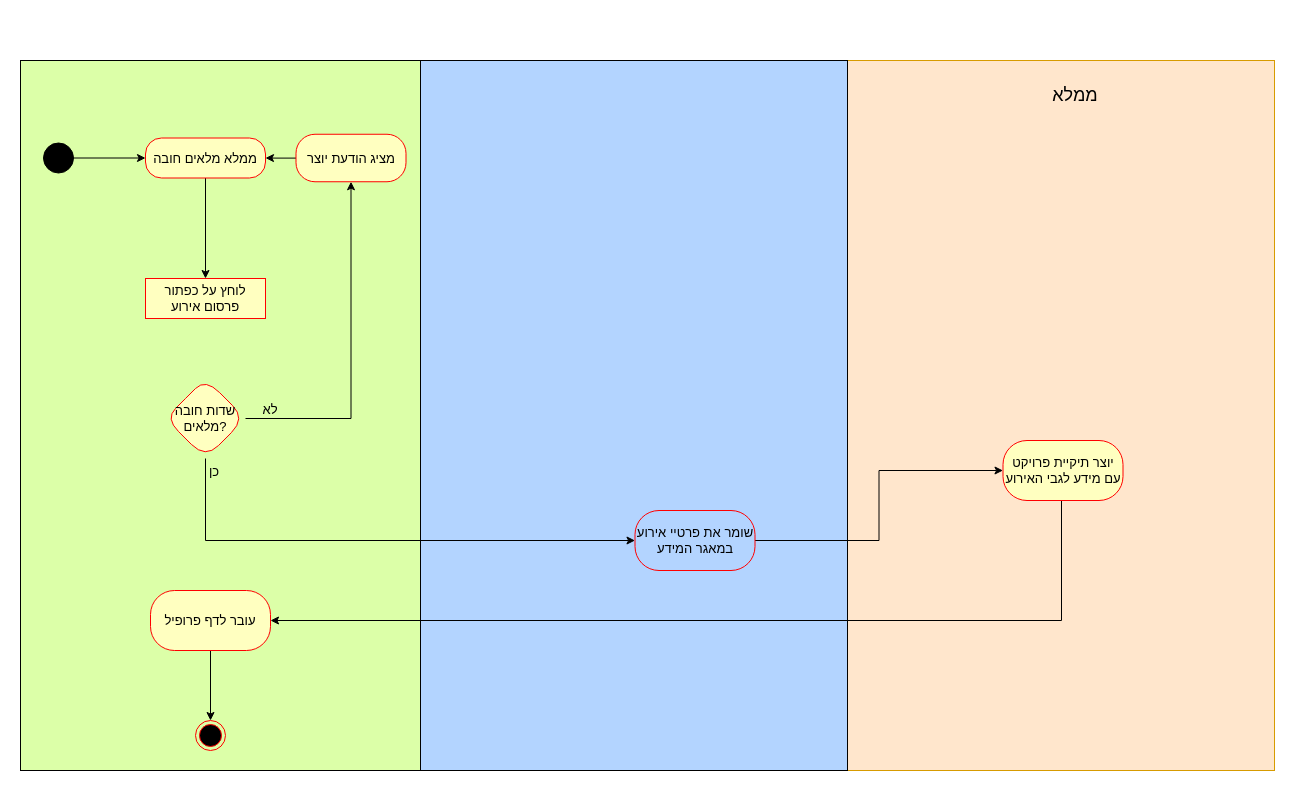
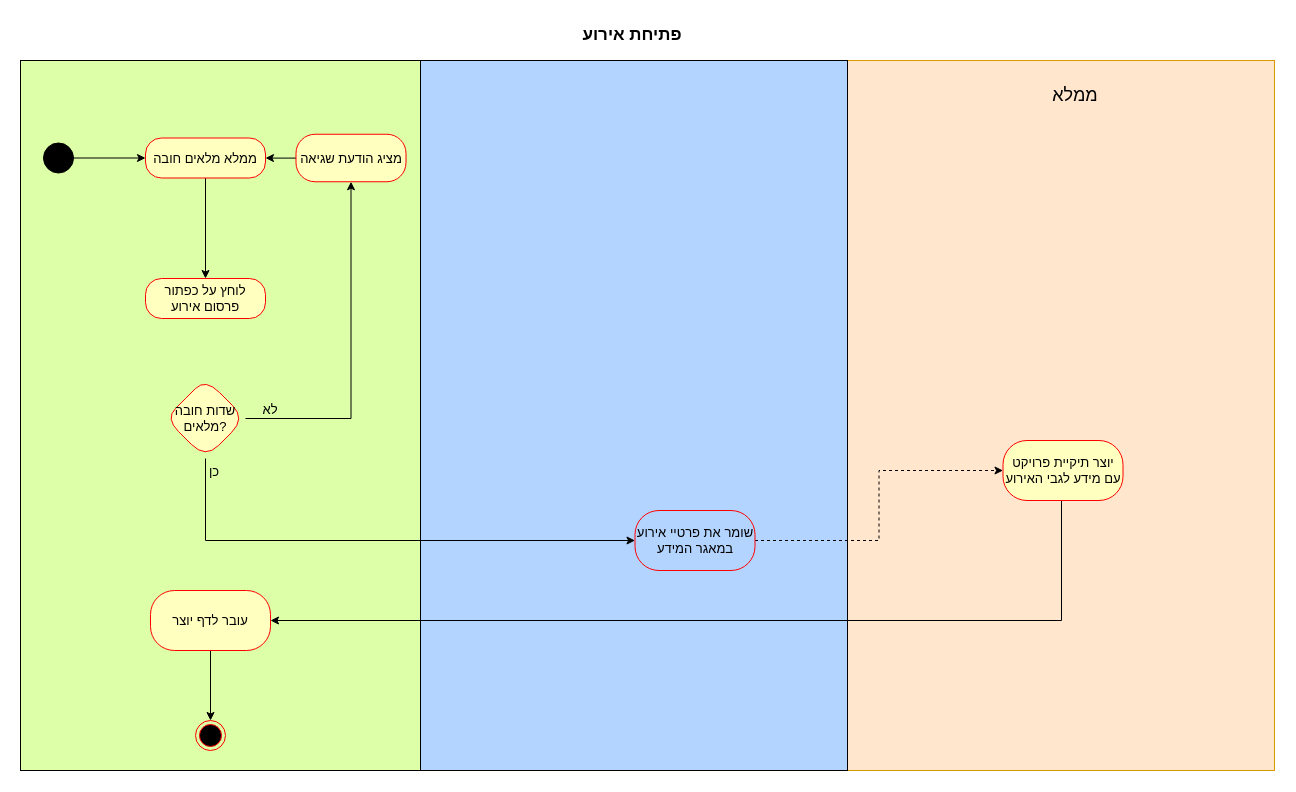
node "פתיחת אירוע": added
node "מציג הודעת יוצר": label "מציג הודעת יוצר" -> "מציג הודעת שגיאה"
node "לוחץ על כפתור פרסום אירוע": shape rectangle -> rounded rectangle
edge "שומר את פרטיי אירוע במאגר המידע" -> "יוצר תיקיית פרויקט עם מידע לגבי האירוע": style solid -> dashed
node "עובר לדף פרופיל": label "עובר לדף פרופיל" -> "עובר לדף יוצר"
